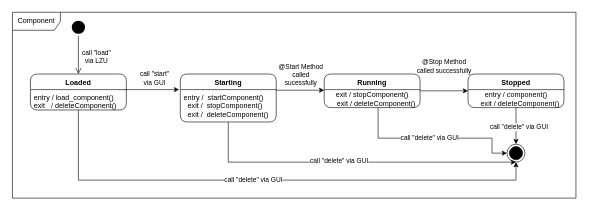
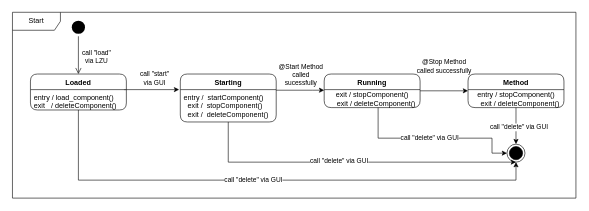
node "Component": label "Component" -> "Start"
node "Stopped": label "Stopped" -> "Method"
node "entry / component() exit / deleteComponent()": label "entry / component() exit / deleteComponent()" -> "entry / stopComponent() exit / deleteComponent()"
